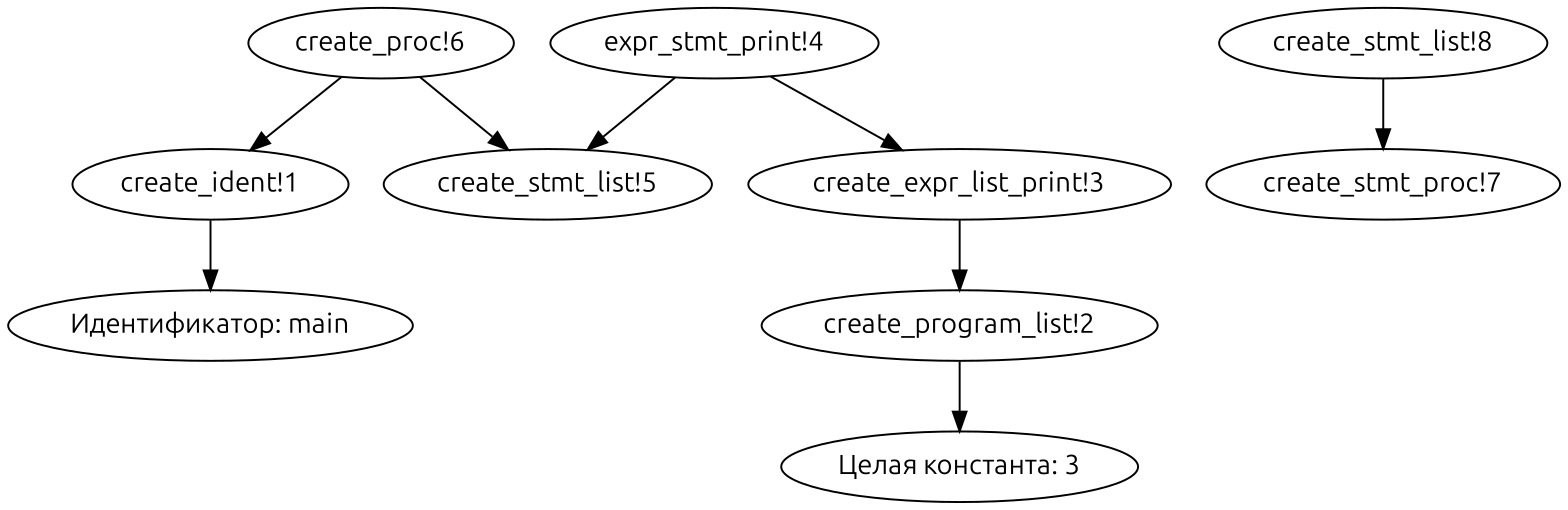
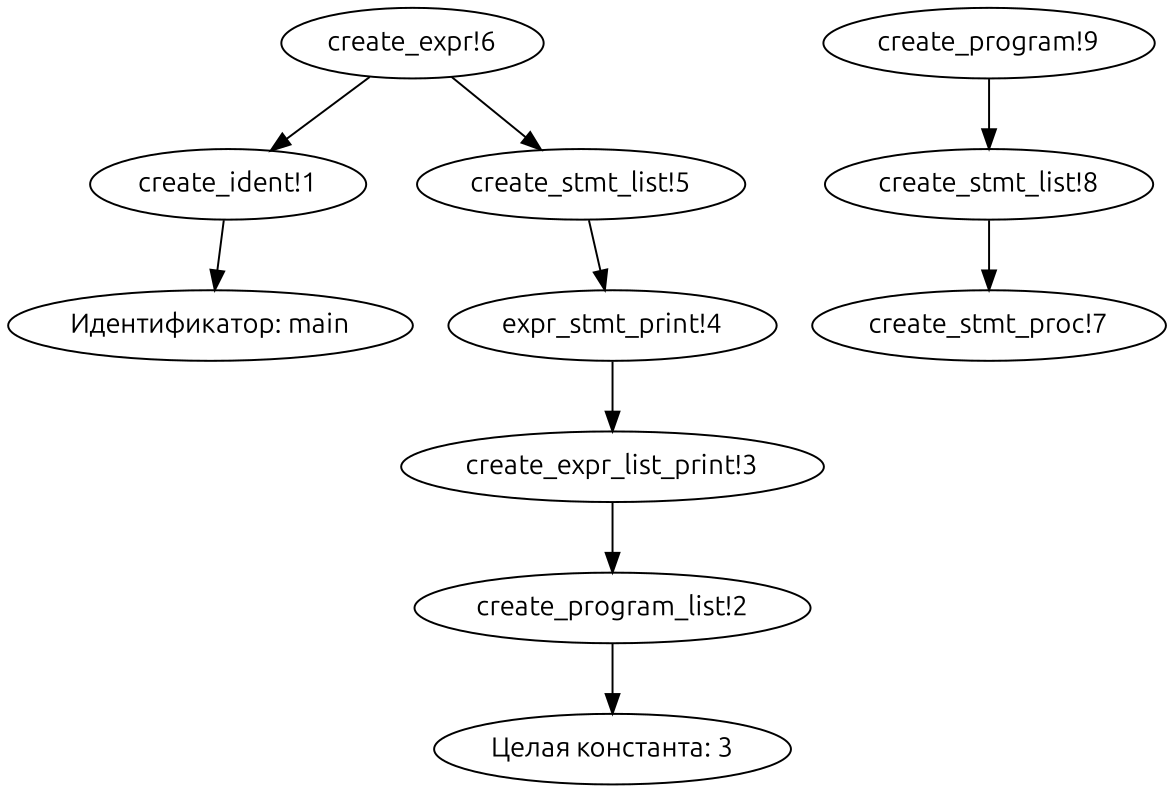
node "create_proc!6": label "create_proc!6" -> "create_expr!6"
node "create_program!9": added
edge "expr_stmt_print!4" -> "create_stmt_list!5": reversed
